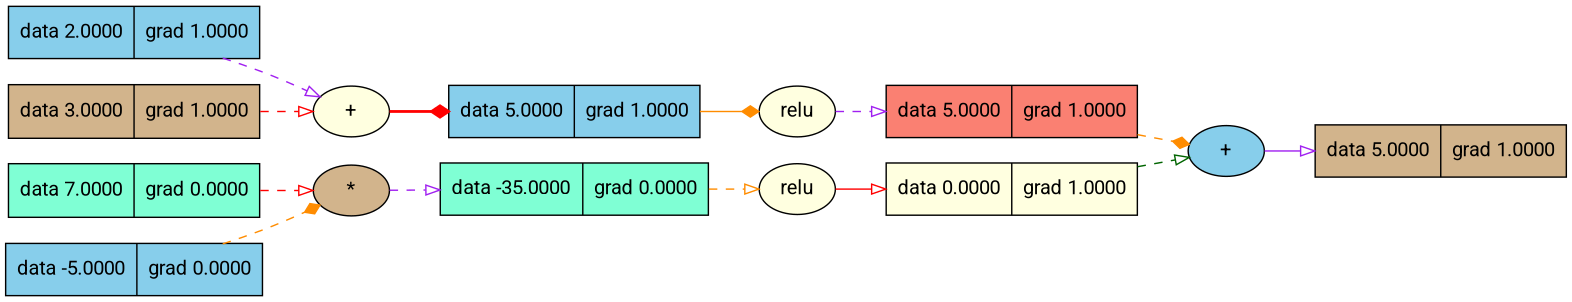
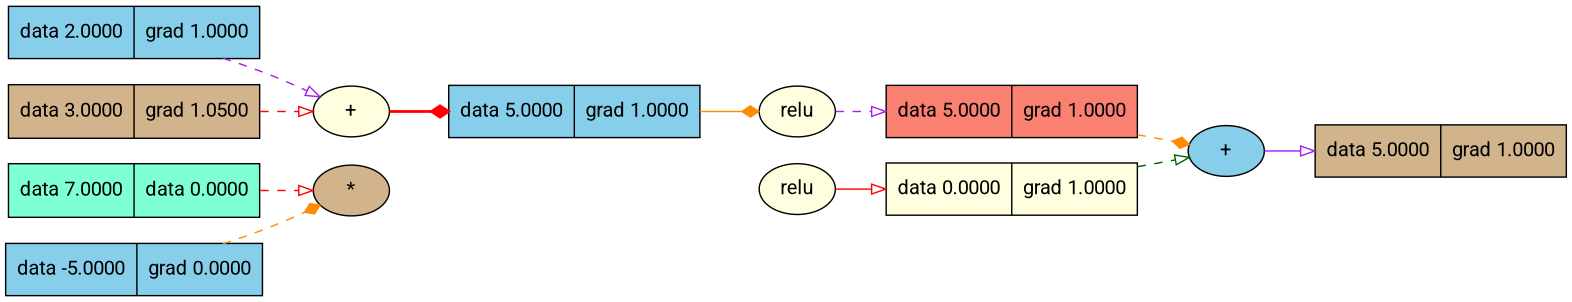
node "data 3.0000": text "grad 1.0000" -> "grad 1.0500"
node "data -35.0000": removed
node "data 7.0000": text "grad 0.0000" -> "data 0.0000"
